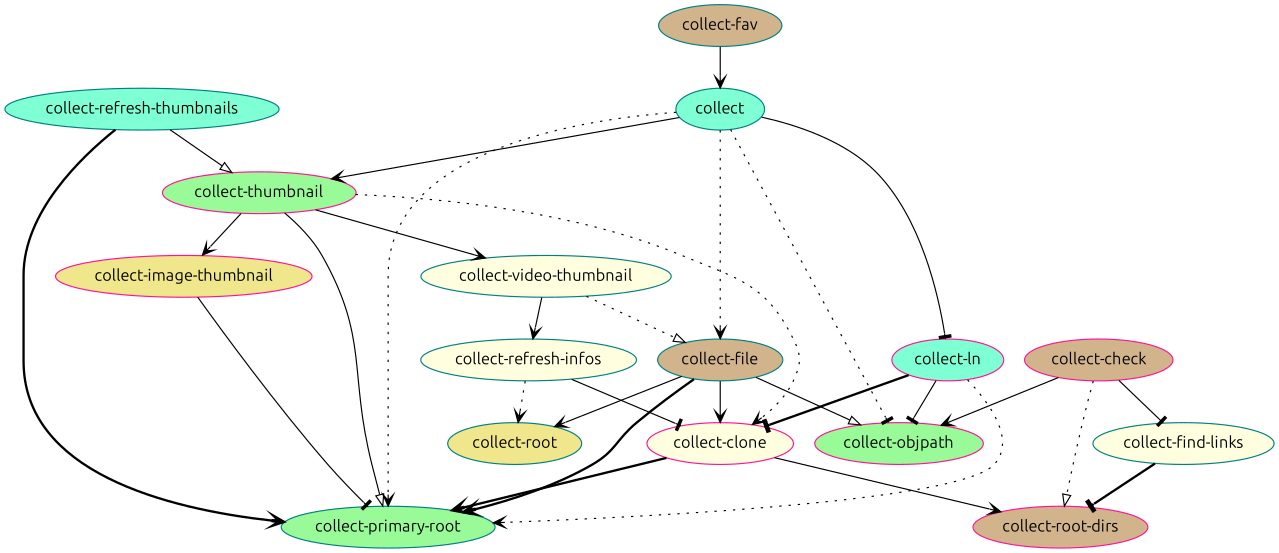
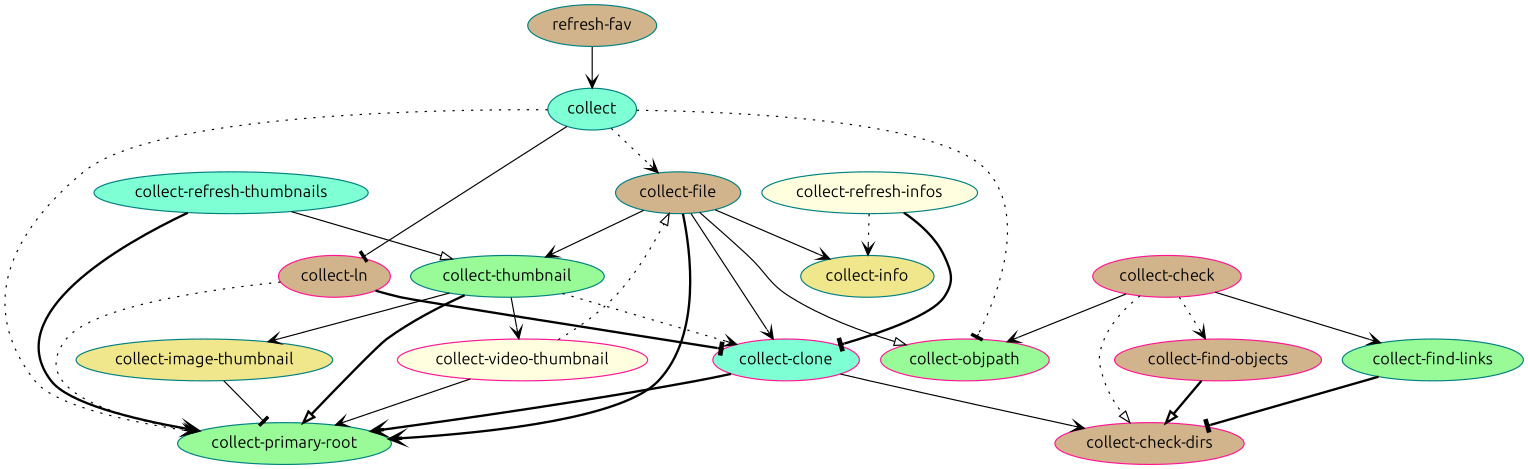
node "collect-fav": label "collect-fav" -> "refresh-fav"
edge "collect" -> "collect-thumbnail": now "collect-file" -> "collect-thumbnail"
node "collect-thumbnail": color deeppink -> teal
node "collect-image-thumbnail": color deeppink -> teal
node "collect-video-thumbnail": color teal -> deeppink
edge "collect-video-thumbnail" -> "collect-refresh-infos": now "collect-video-thumbnail" -> "collect-primary-root"
edge "collect-thumbnail" -> "collect-primary-root": style solid -> bold
node "collect-ln": fillcolor aquamarine -> tan
node "collect-find-objects": added
edge "collect-ln" -> "collect-objpath": removed
edge "collect-check" -> "collect-find-links": arrowhead tee -> vee
edge "collect-refresh-infos" -> "collect-clone": style solid -> bold
node "collect-root": label "collect-root" -> "collect-info"
node "collect-clone": fillcolor lightyellow -> aquamarine
node "collect-find-links": fillcolor lightyellow -> palegreen
node "collect-root-dirs": label "collect-root-dirs" -> "collect-check-dirs"
